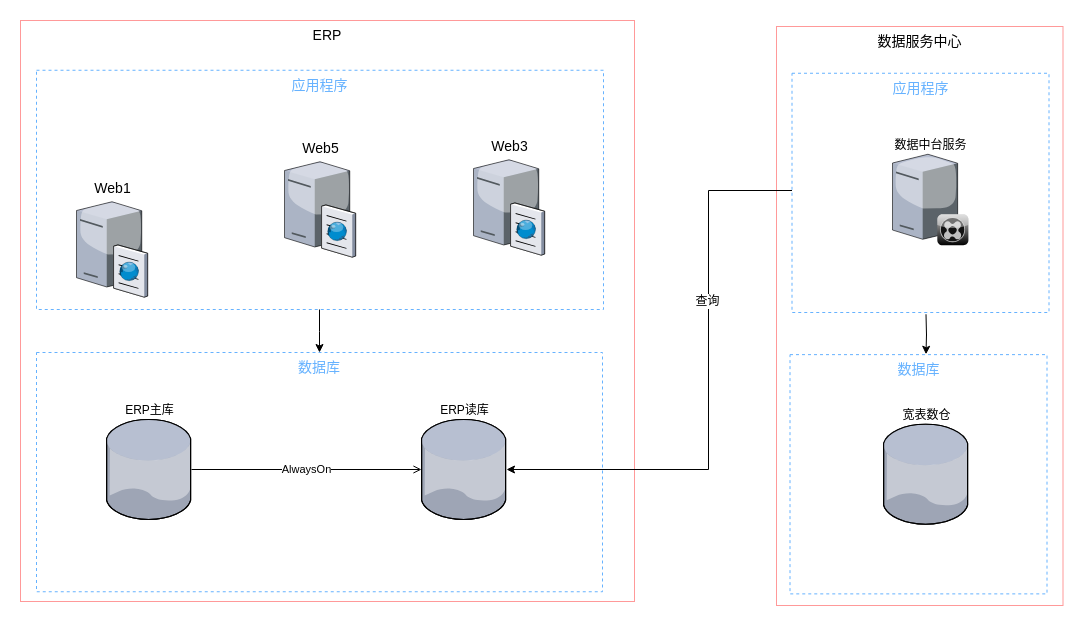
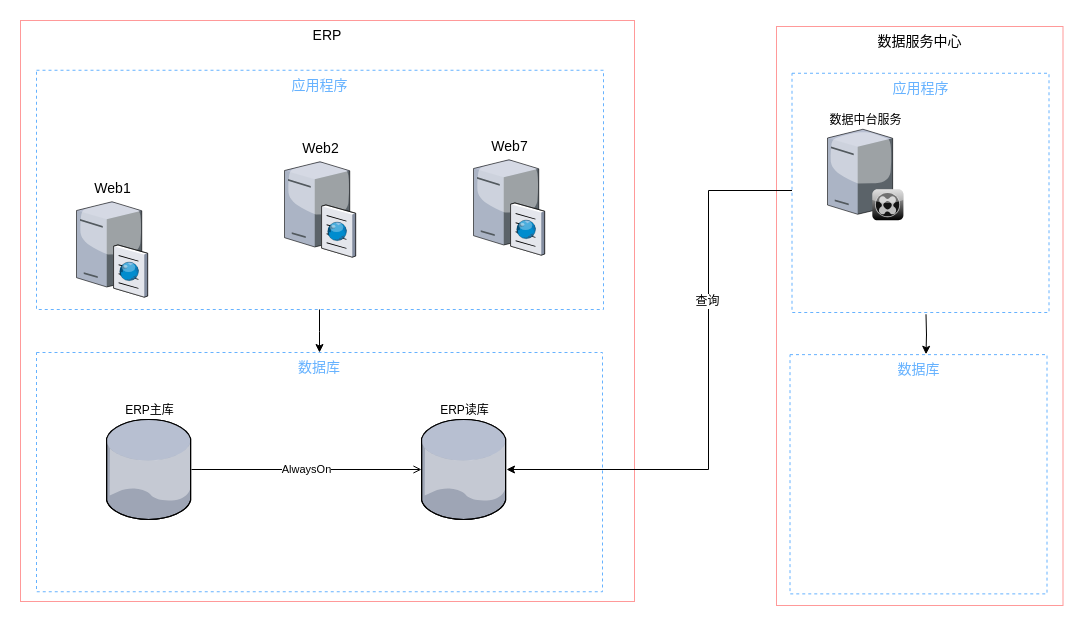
node "Web3": label "Web3" -> "Web7"
node "Web5": label "Web5" -> "Web2"
node "数据中台服务": moved (931, 200) -> (866, 175)
node "宽表数仓": removed
